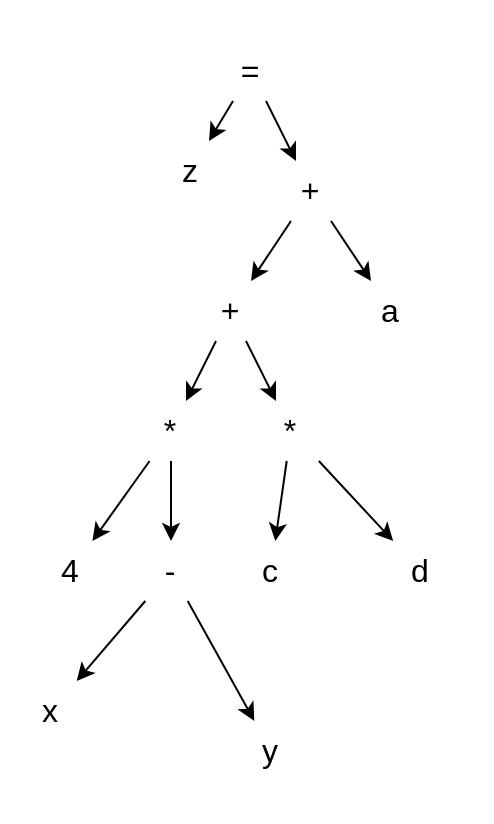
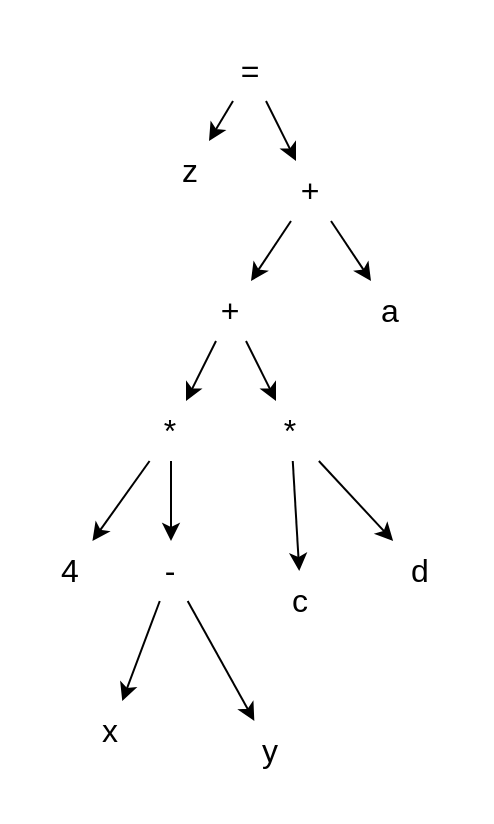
node "c": moved (271, 571) -> (301, 601)
node "x": moved (51, 711) -> (111, 731)
